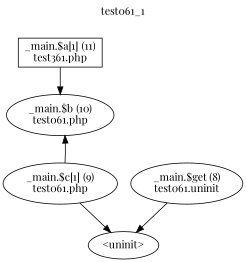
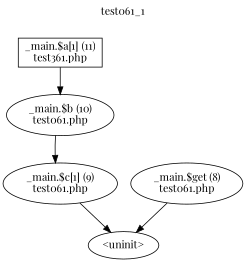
edge "_main.$c[1] (9) test061.php" -> "_main.$b (10) test061.php": reversed
node "_main.$get (8) test061.uninit": label "_main.$get (8) test061.uninit" -> "_main.$get (8) test061.php"
